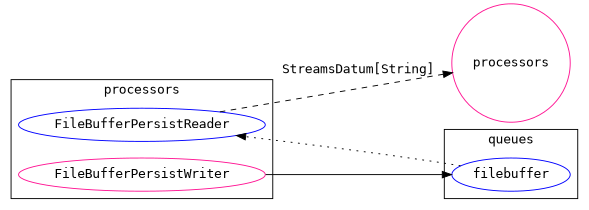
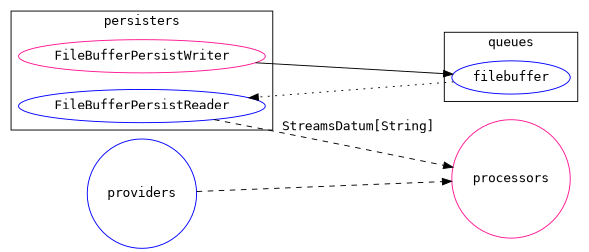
cluster "processors": label "processors" -> "persisters"
node "providers": added
